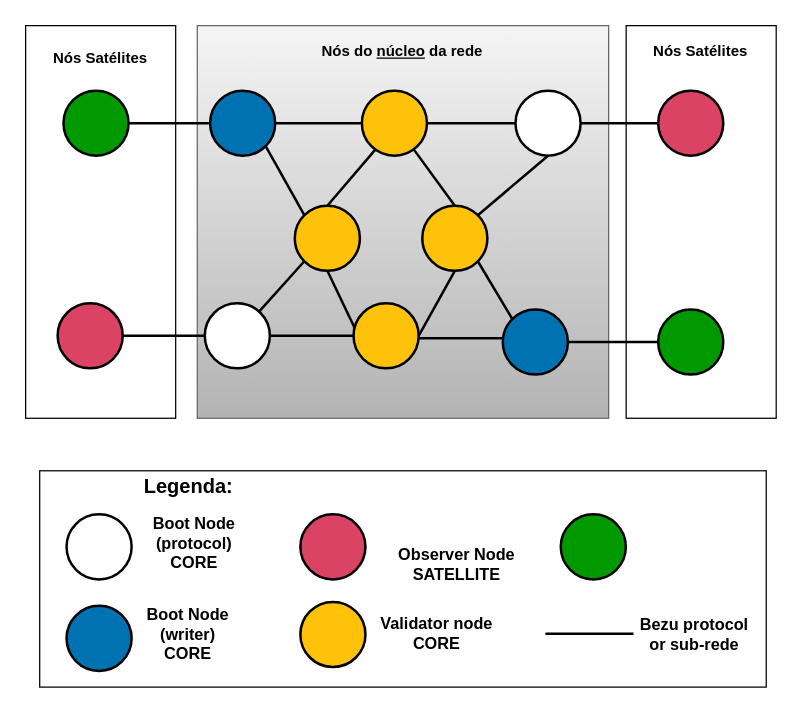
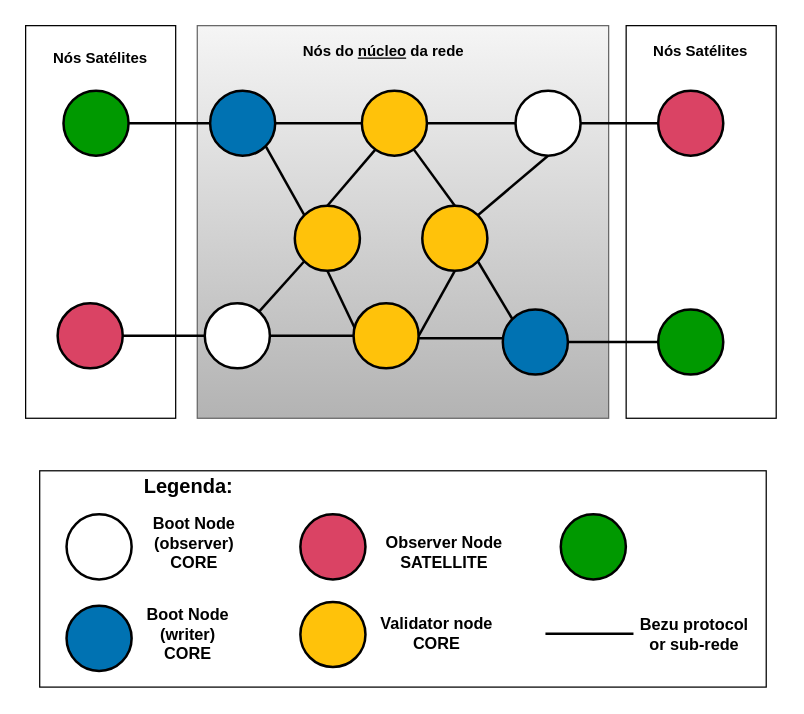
node "Nós do núcleo da rede": moved (403, 52) -> (384, 52)
node "Boot Node (protocol) CORE": label "Boot Node (protocol) CORE" -> "Boot Node (observer) CORE"
node "Observer Node SATELLITE": moved (457, 565) -> (444, 552)
